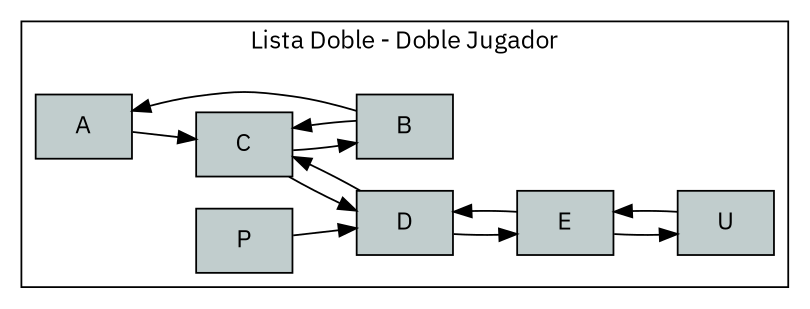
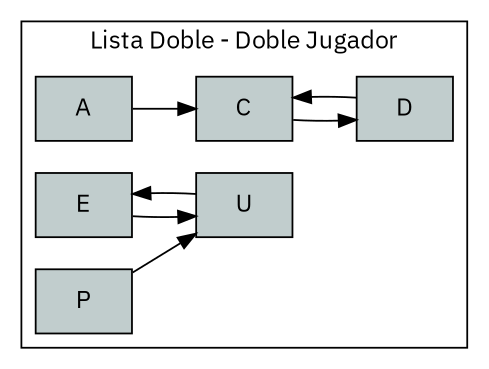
node "B": removed
edge "E" -> "D": removed
edge "P" -> "D": now "P" -> "U"
edge "D" -> "E": removed
